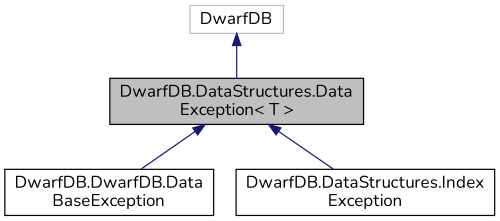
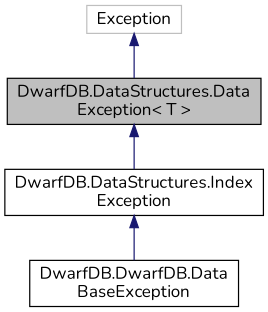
node "DwarfDB": label "DwarfDB" -> "Exception"
edge "DwarfDB.DwarfDB.Data BaseException" -> "DwarfDB.DataStructures.Data Exception< T >": now "DwarfDB.DwarfDB.Data BaseException" -> "DwarfDB.DataStructures.Index Exception"
